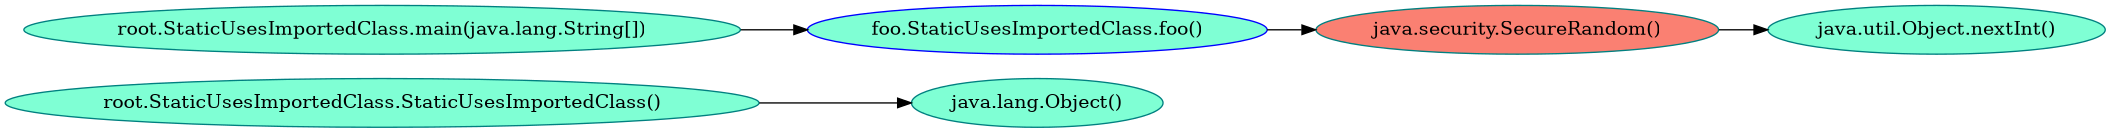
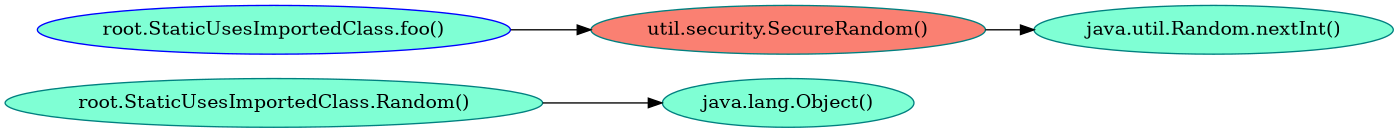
node "root.StaticUsesImportedClass.main(java.lang.String[])": removed
node "foo.StaticUsesImportedClass.foo()": label "foo.StaticUsesImportedClass.foo()" -> "root.StaticUsesImportedClass.foo()"
node "java.security.SecureRandom()": label "java.security.SecureRandom()" -> "util.security.SecureRandom()"
node "java.util.Object.nextInt()": label "java.util.Object.nextInt()" -> "java.util.Random.nextInt()"
node "root.StaticUsesImportedClass.StaticUsesImportedClass()": label "root.StaticUsesImportedClass.StaticUsesImportedClass()" -> "root.StaticUsesImportedClass.Random()"
